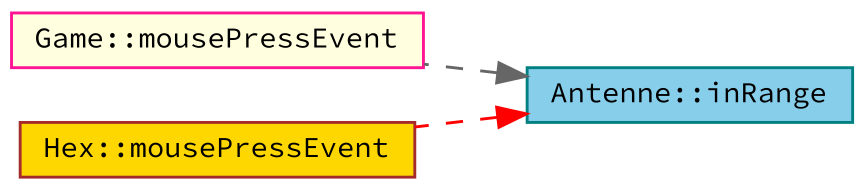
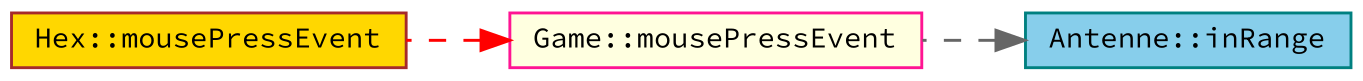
edge "Hex::mousePressEvent" -> "Antenne::inRange": now "Hex::mousePressEvent" -> "Game::mousePressEvent"
